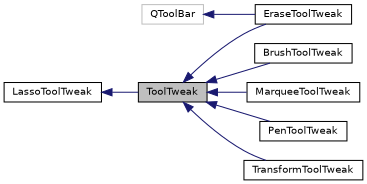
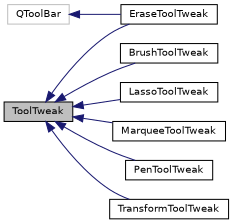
edge "ToolTweak" -> "LassoToolTweak": reversed
